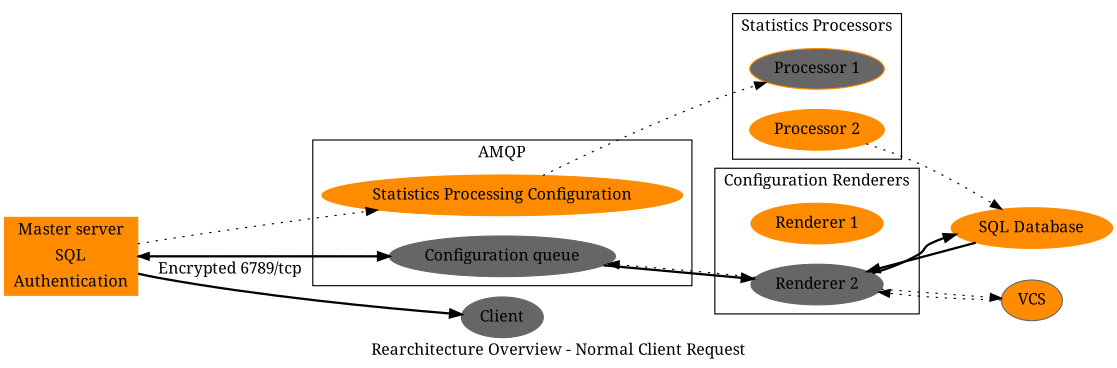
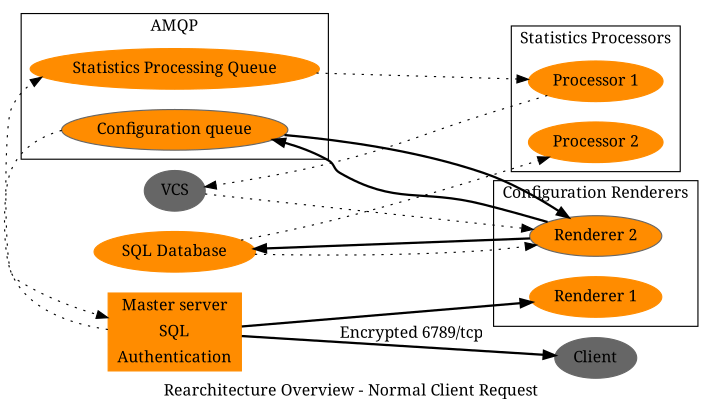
node "Processor 1": fillcolor gray40 -> darkorange
edge "Processor 2" -> "SQL Database": reversed
node "Statistics Processing Configuration": label "Statistics Processing Configuration" -> "Statistics Processing Queue"
edge "SQL Database" -> "Renderer 2": style bold -> dotted
edge "Master server" -> "Configuration queue": now "Master server" -> "Renderer 1"
node "Configuration queue": fillcolor gray40 -> darkorange
edge "Renderer 2" -> "Configuration queue": style dotted -> bold
node "Renderer 2": fillcolor gray40 -> darkorange
edge "Renderer 2" -> "VCS": now "Processor 1" -> "VCS"
node "VCS": fillcolor darkorange -> gray40
